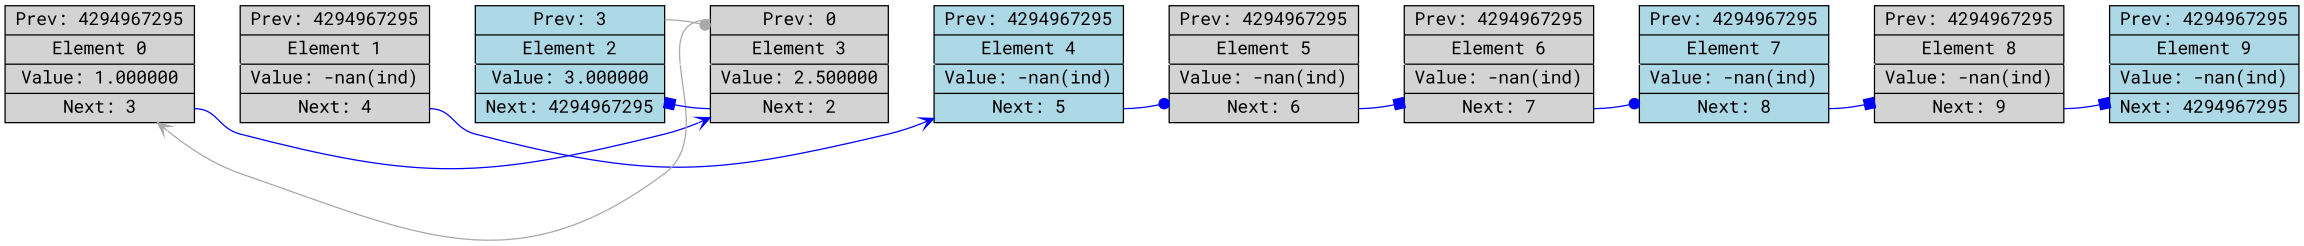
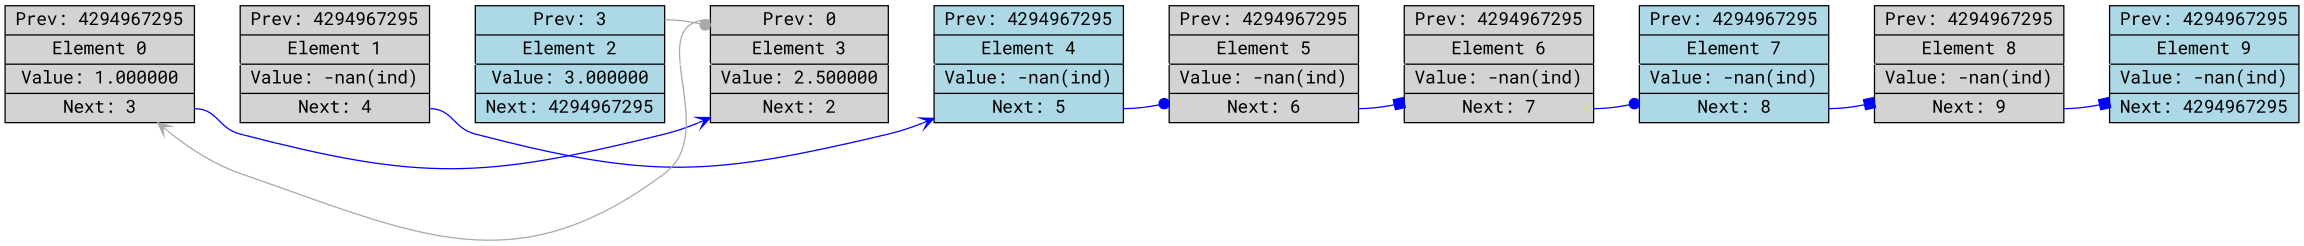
edge "Prev: 0" -> "Prev: 3": removed
